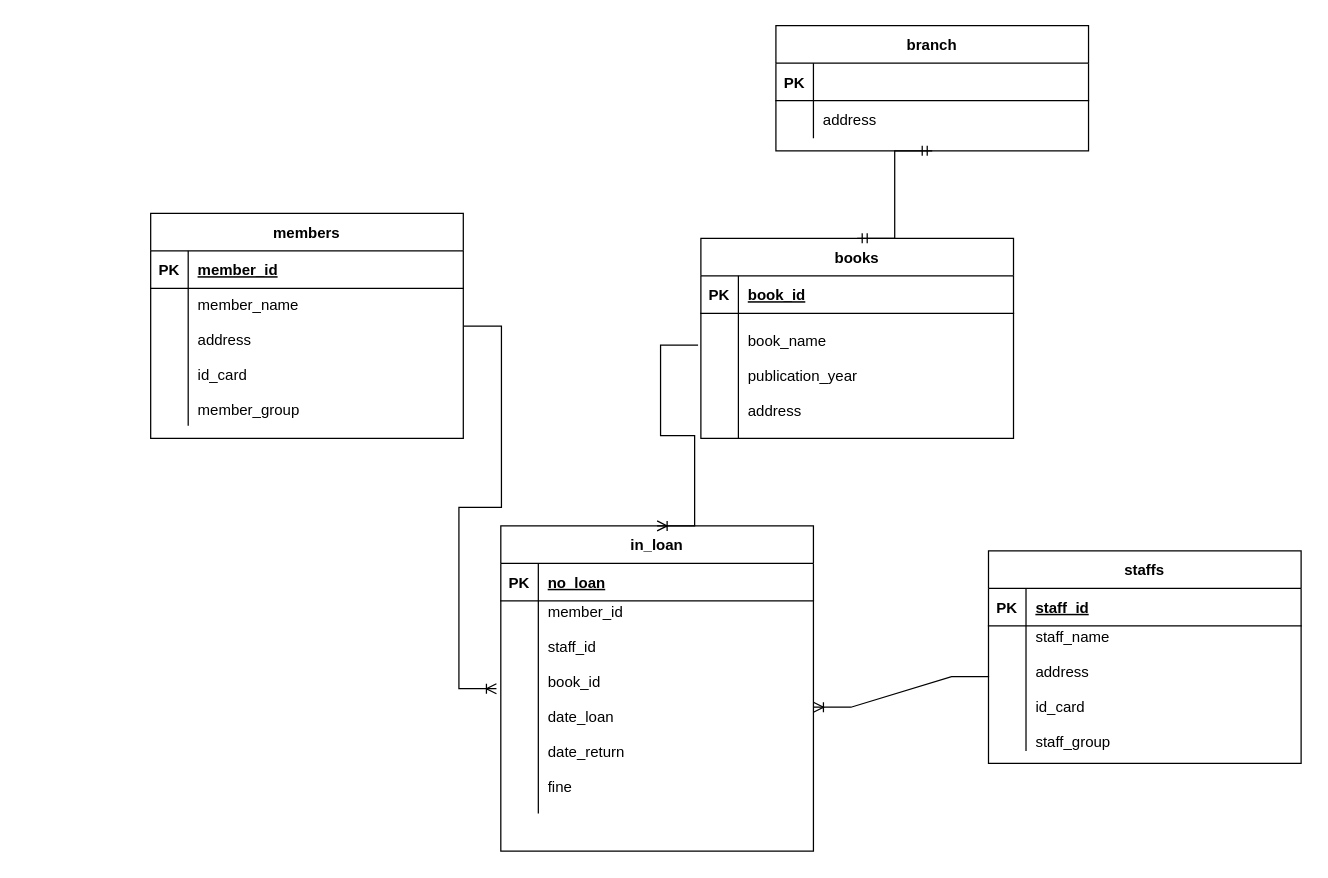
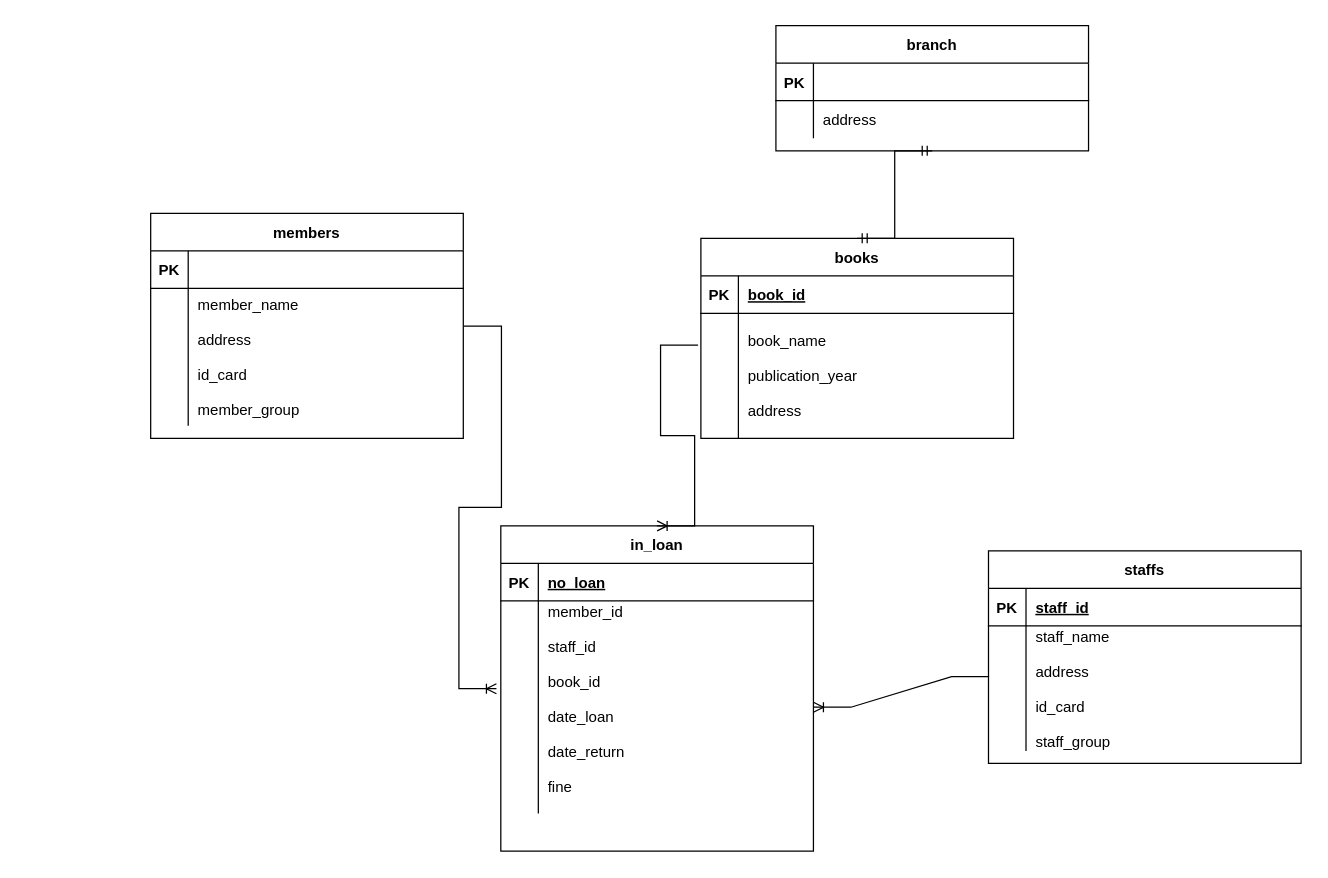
node "member_id": removed
